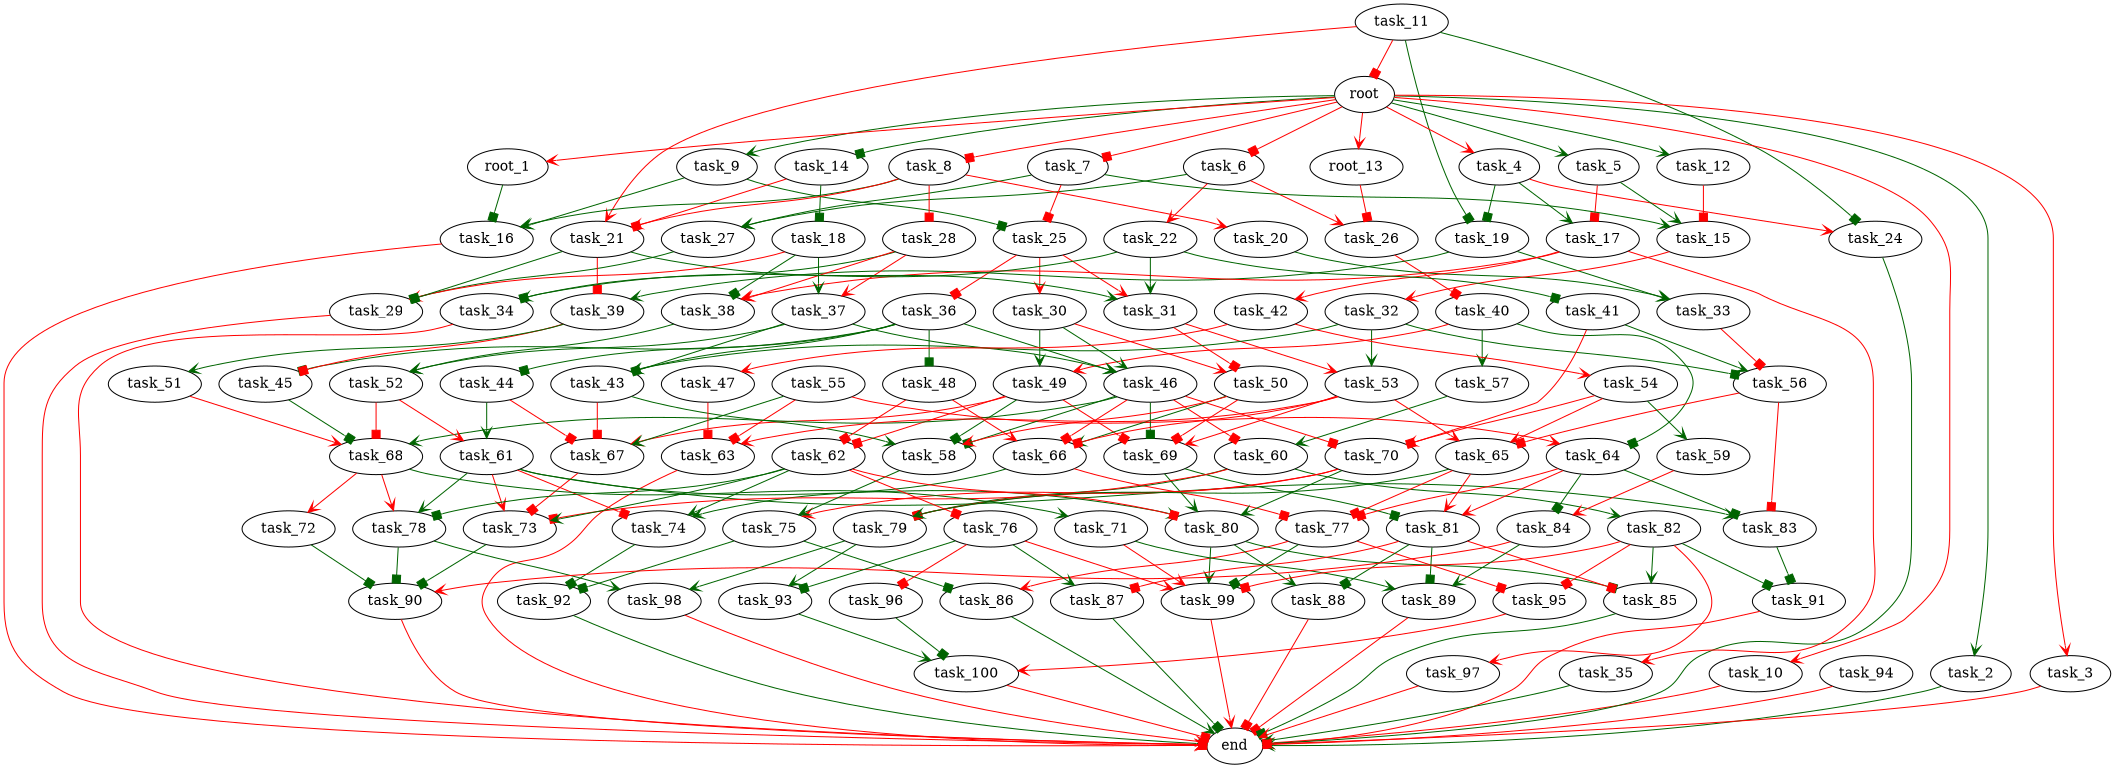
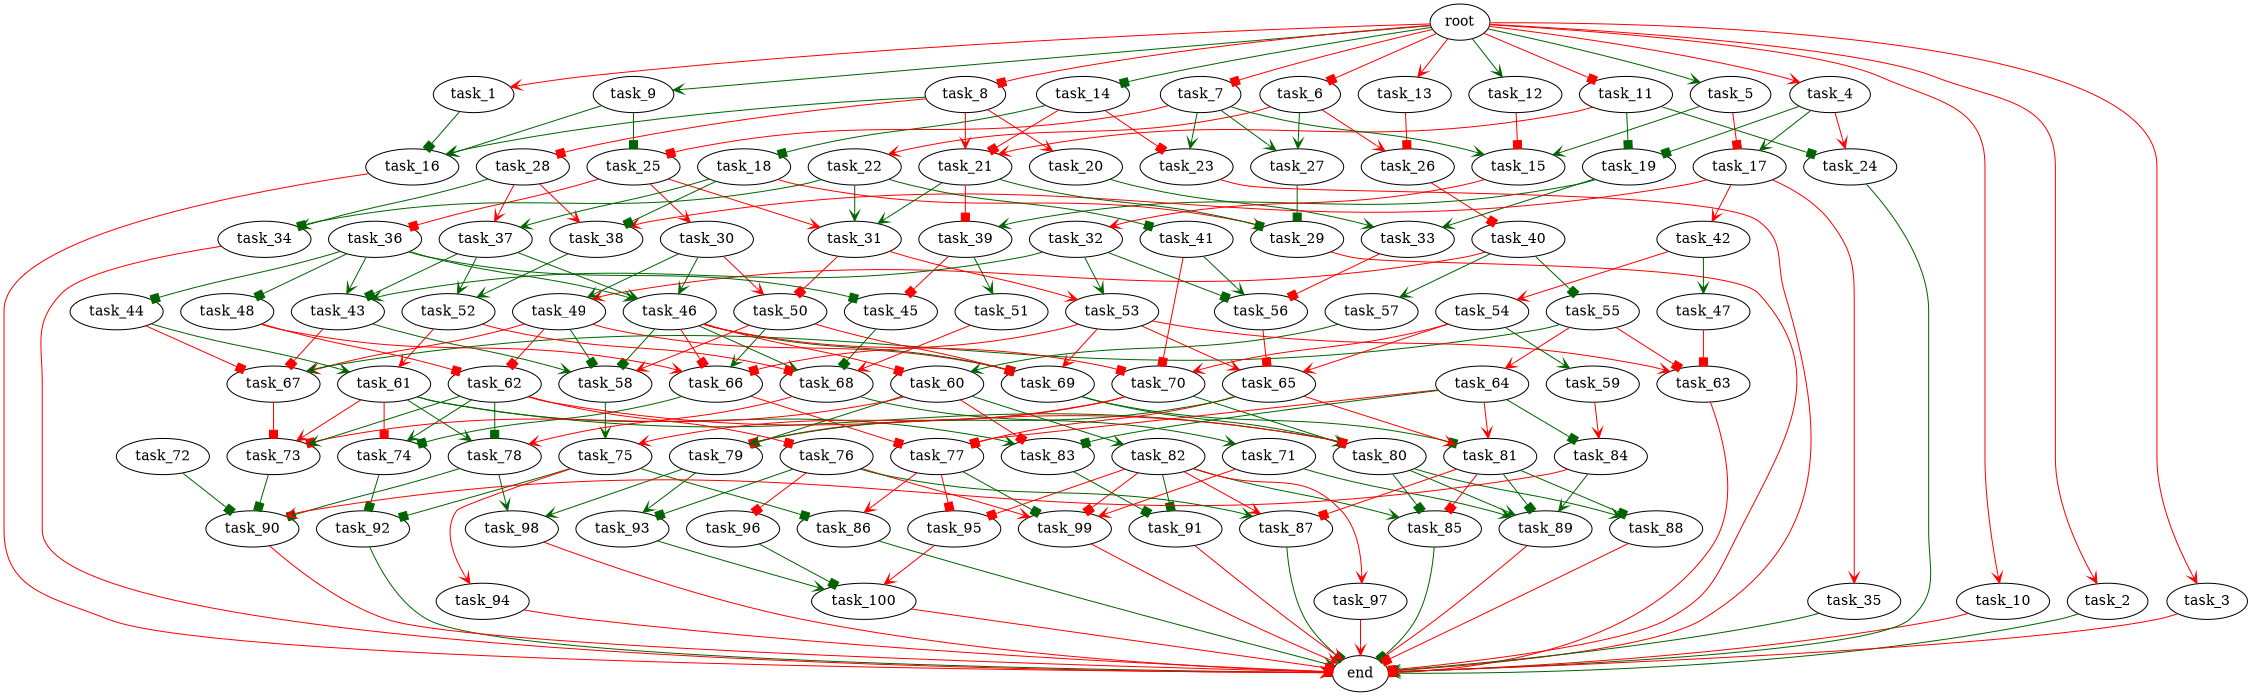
edge "task_11" -> "root": reversed
edge "root" -> "task_2": color darkgreen -> red
node "root_1": label "root_1" -> "task_1"
node "task_23": added
node "root_13": label "root_13" -> "task_13"
edge "task_42" -> "task_47": color red -> darkgreen
edge "task_40" -> "task_64": now "task_40" -> "task_55"
edge "task_56" -> "task_83": now "task_60" -> "task_83"
edge "task_69" -> "task_80": arrowhead vee -> box
edge "task_68" -> "task_72": removed
edge "task_82" -> "task_87": added
edge "task_66" -> "task_74": arrowhead vee -> box
edge "task_75" -> "task_94": added
edge "task_80" -> "task_99": now "task_80" -> "task_89"
edge "task_29" -> "end": arrowhead vee -> box
